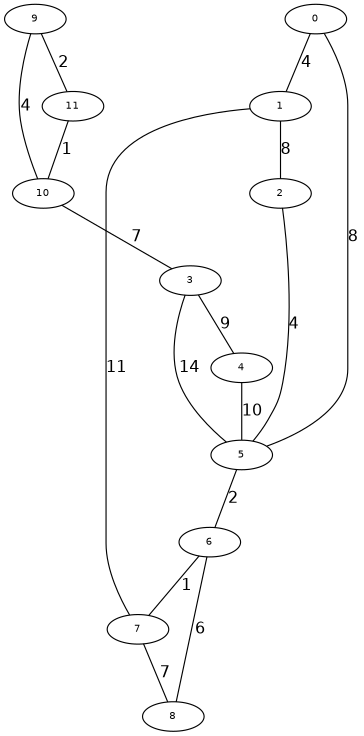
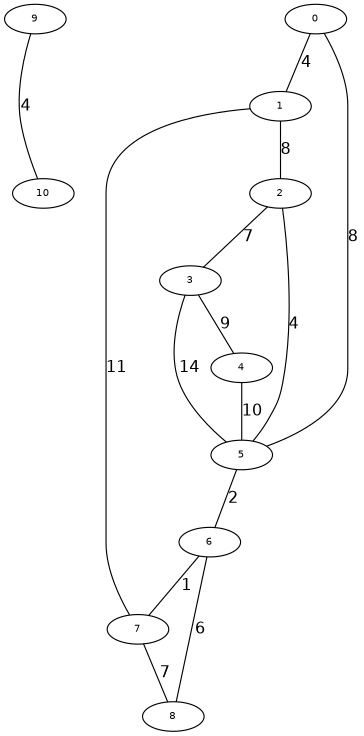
node "11": removed
edge "10" -- "3": now "2" -- "3"
